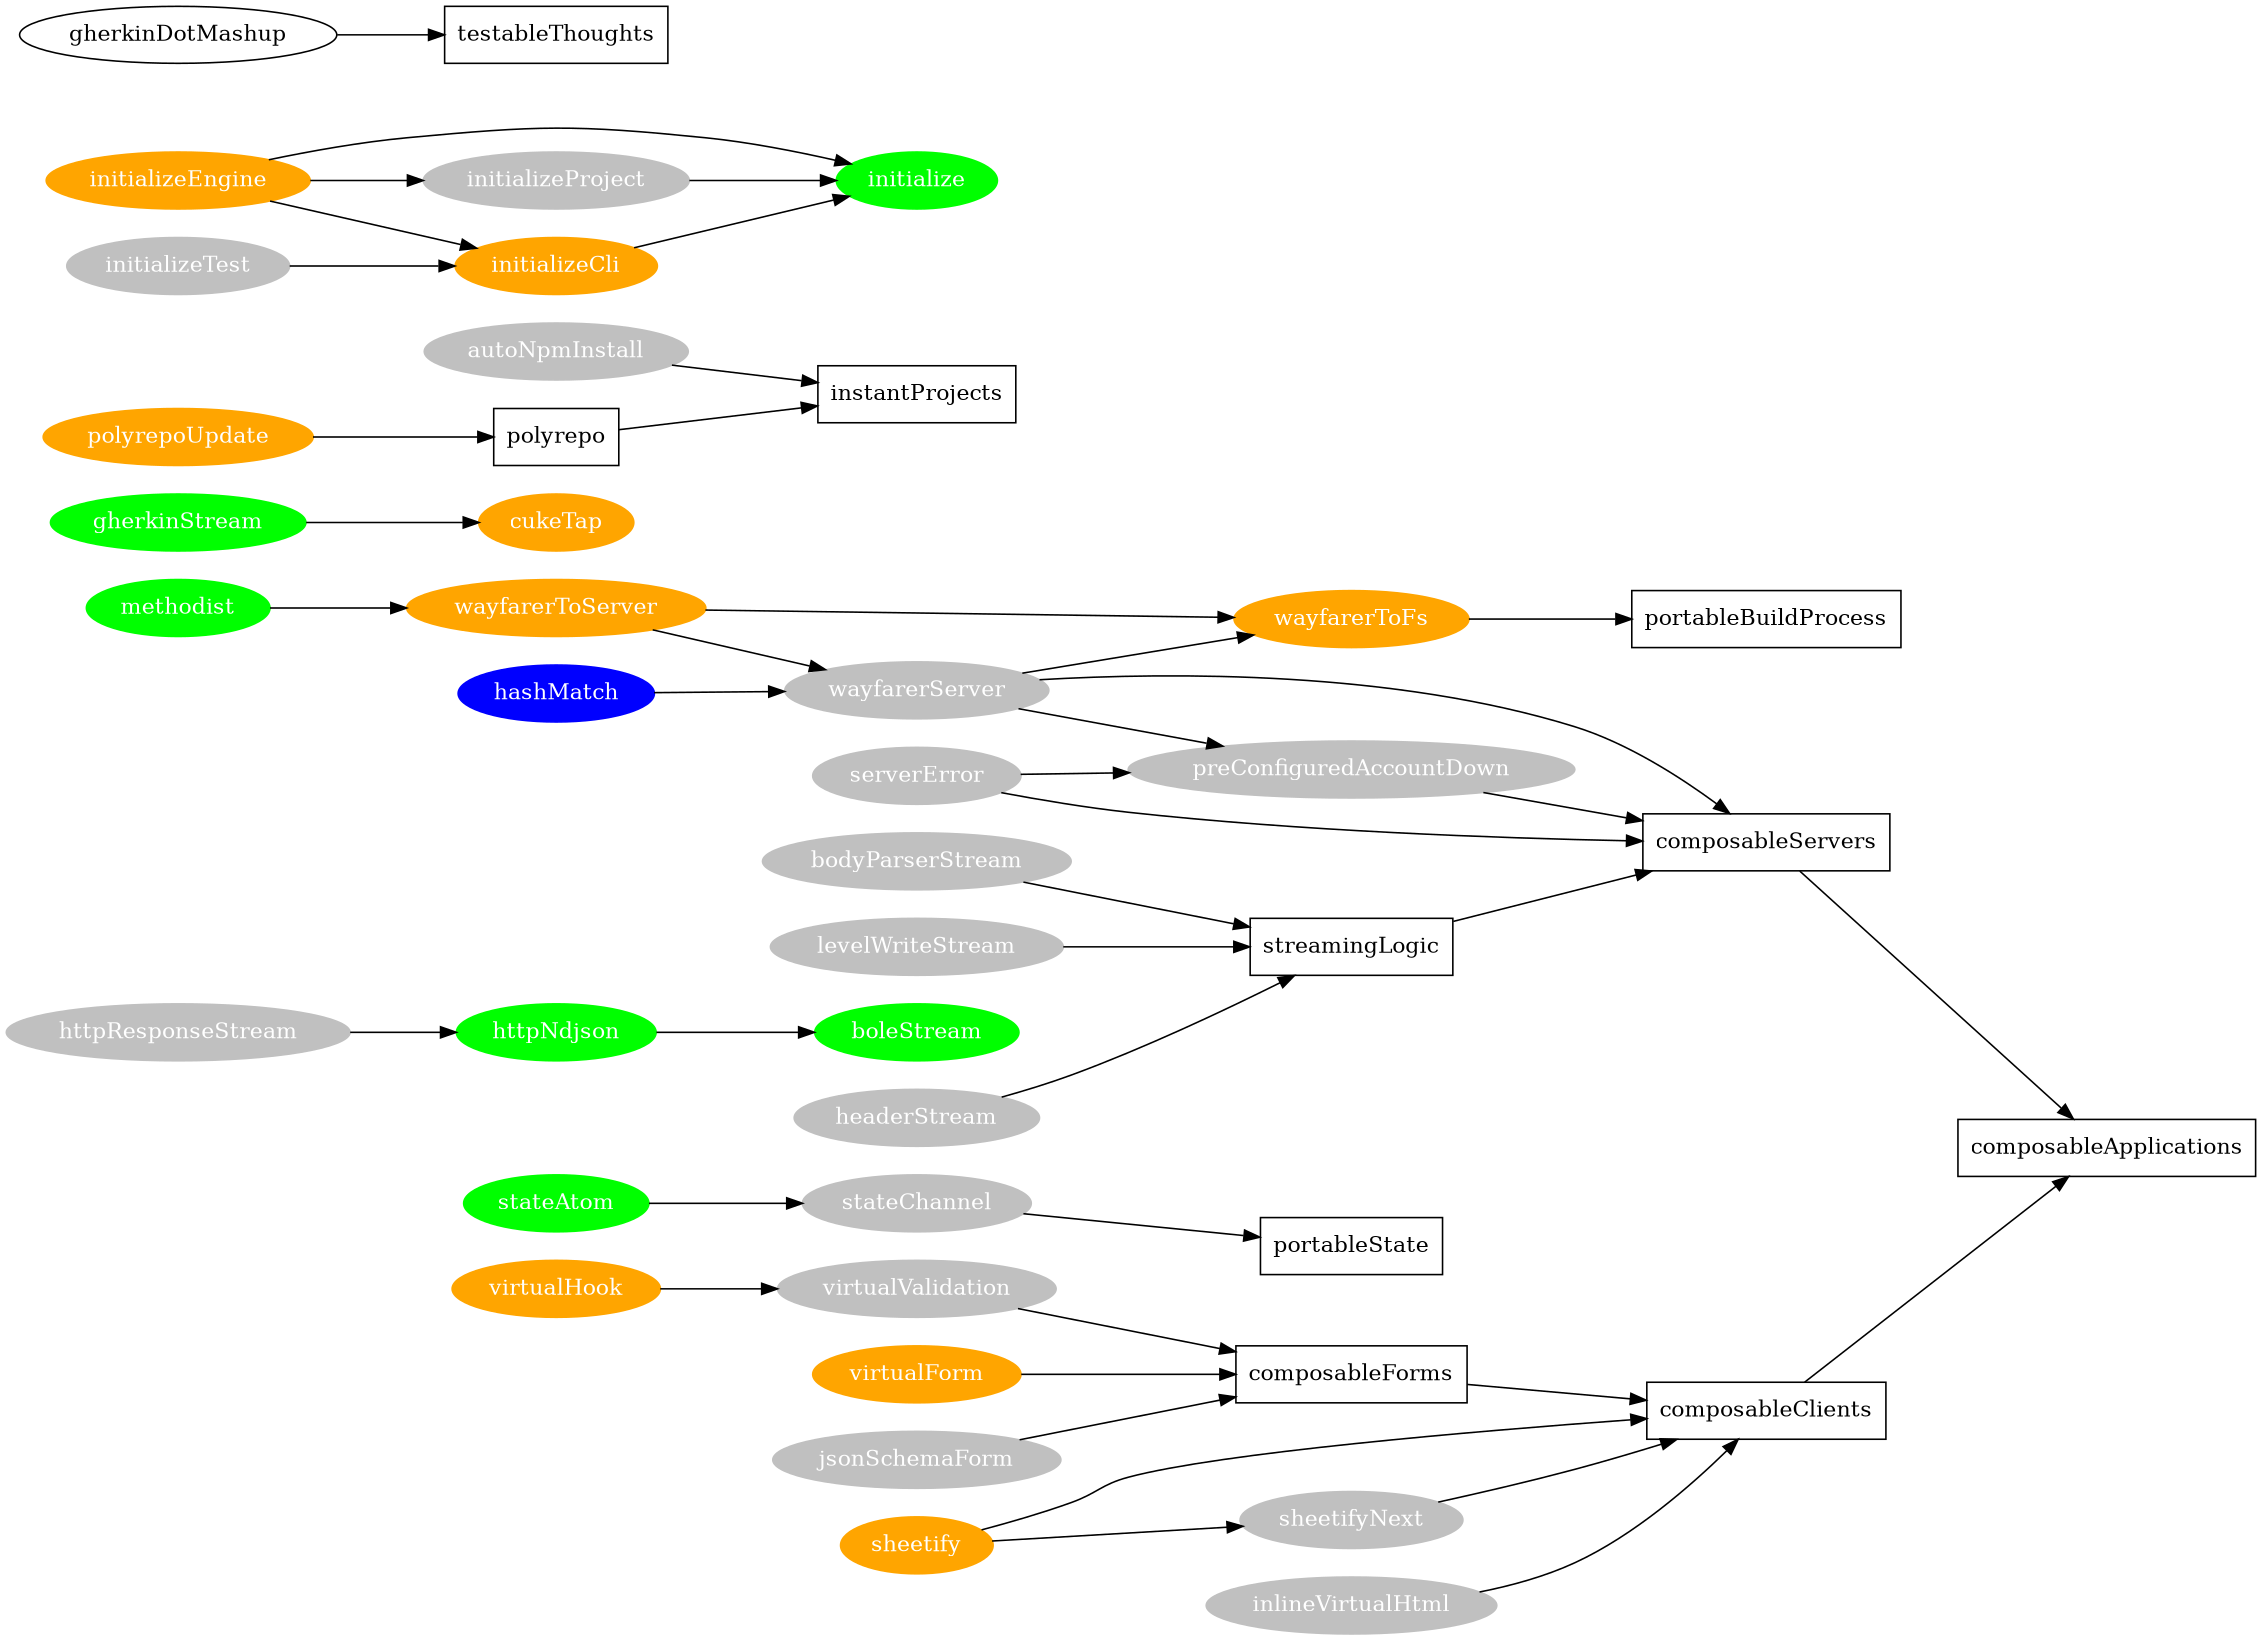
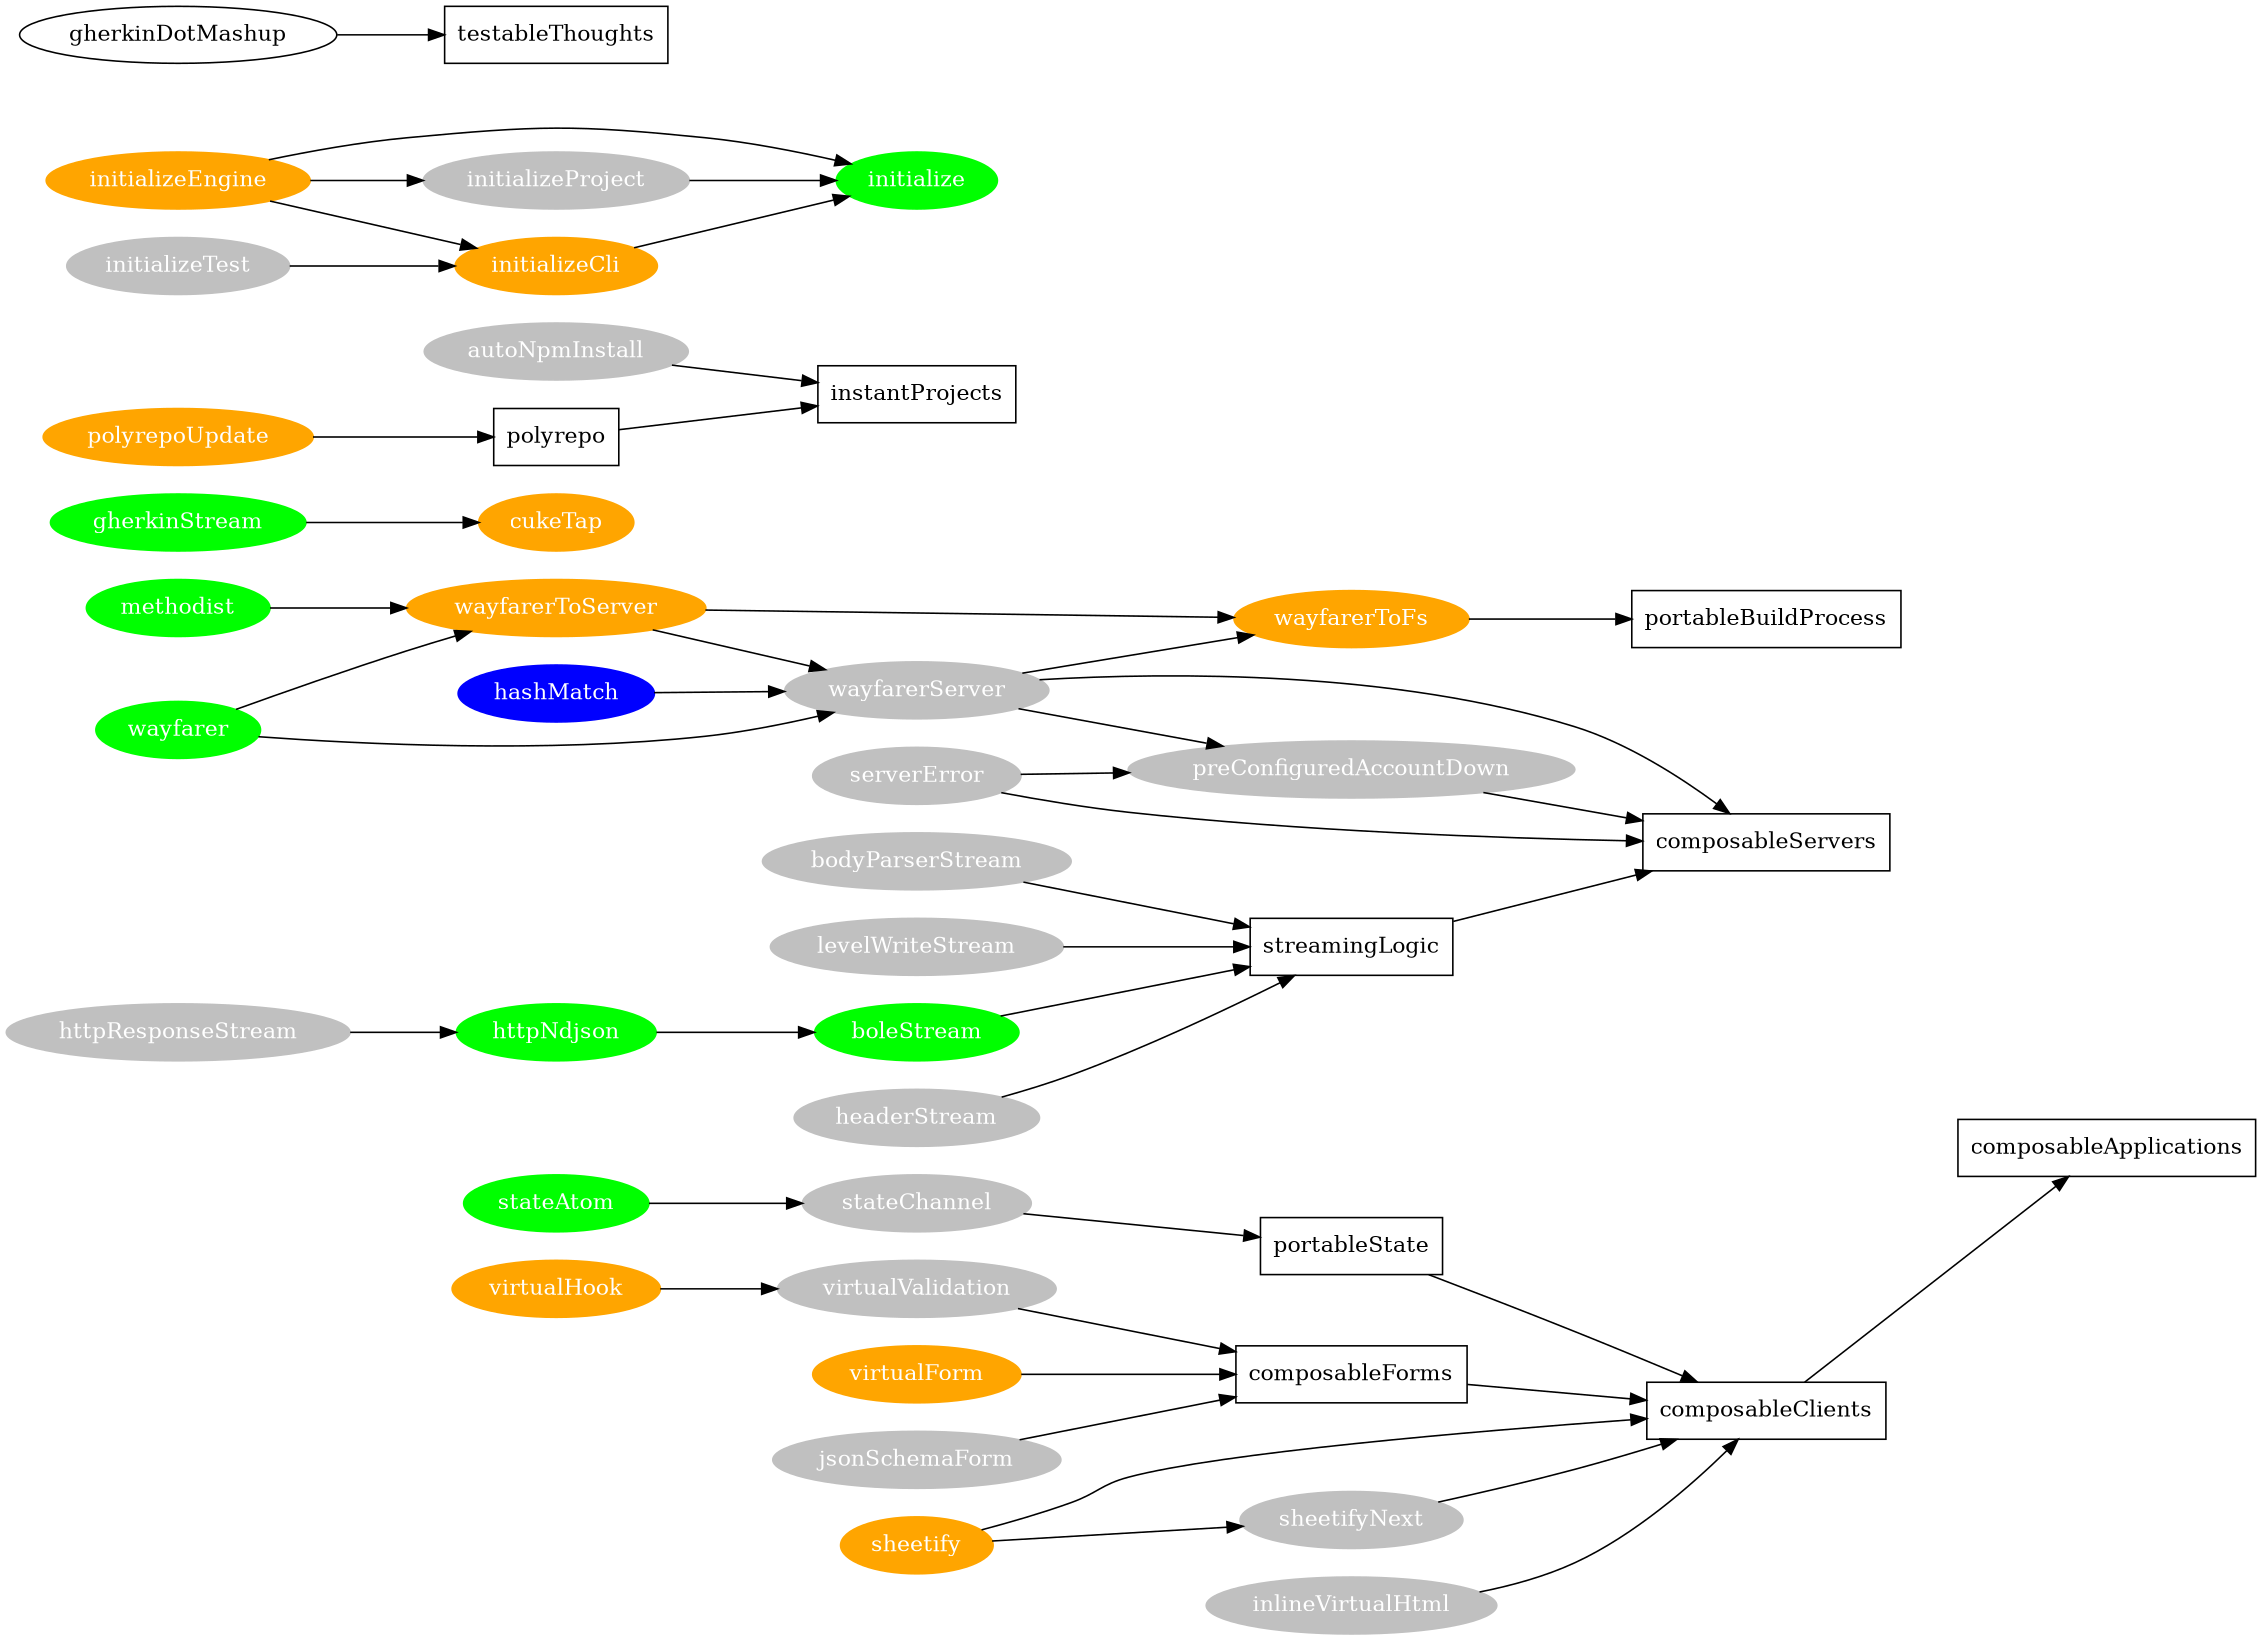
node "wayfarer": added
edge "composableServers" -> "composableApplications": removed
edge "boleStream" -> "streamingLogic": added
edge "portableState" -> "composableClients": added
